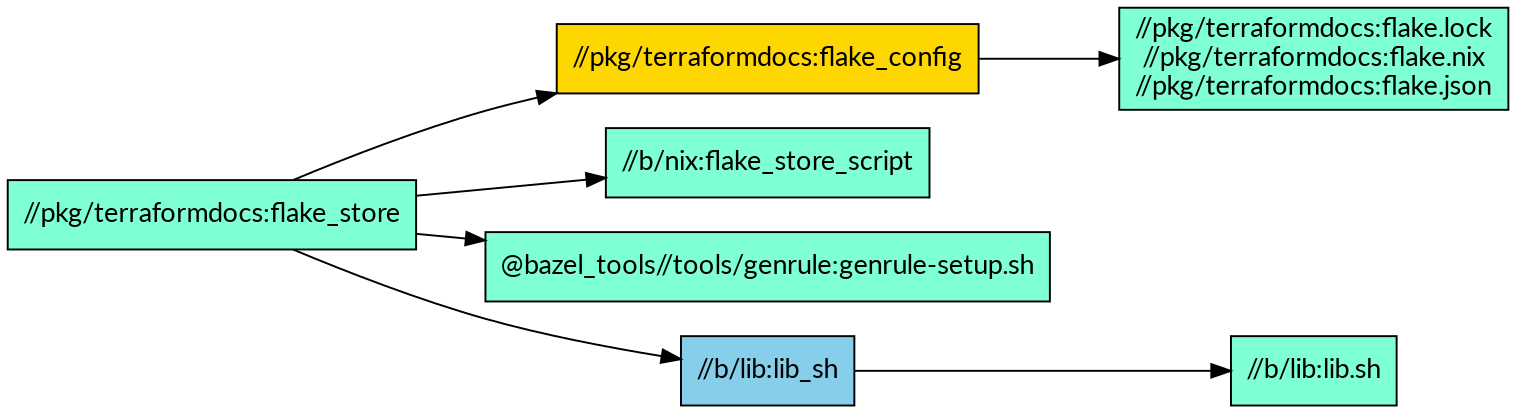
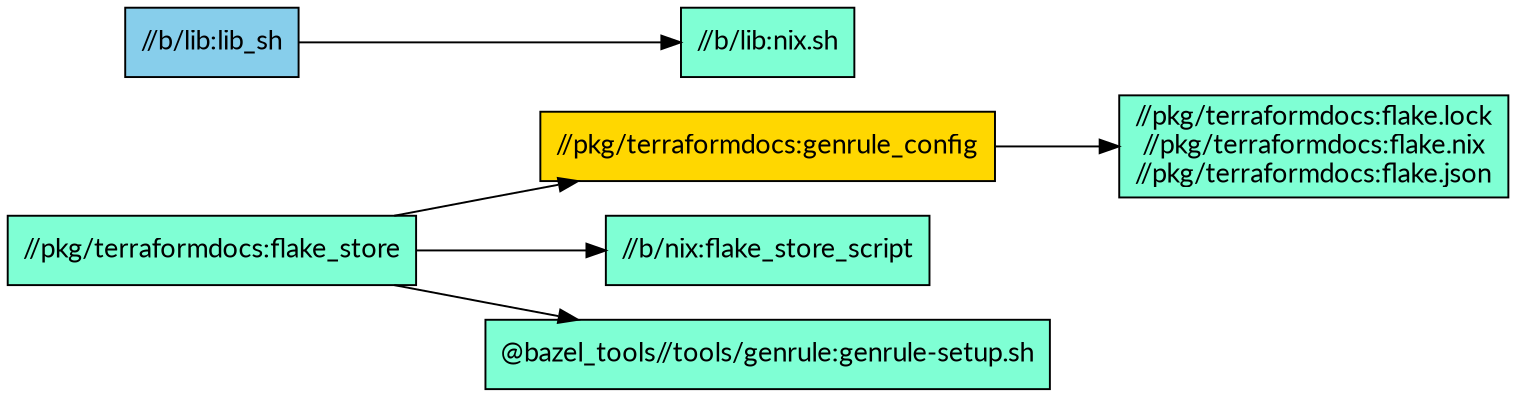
node "//pkg/terraformdocs:flake_config": label "//pkg/terraformdocs:flake_config" -> "//pkg/terraformdocs:genrule_config"
edge "//pkg/terraformdocs:flake_store" -> "//b/lib:lib_sh": removed
node "//b/lib:lib.sh": label "//b/lib:lib.sh" -> "//b/lib:nix.sh"
